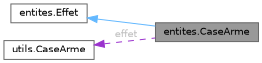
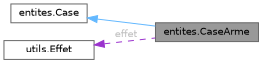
node "entites.Effet": label "entites.Effet" -> "entites.Case"
node "utils.CaseArme": label "utils.CaseArme" -> "utils.Effet"
